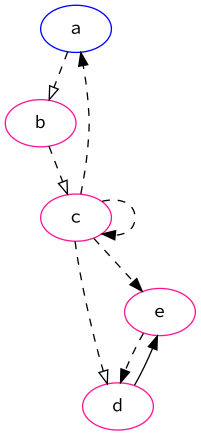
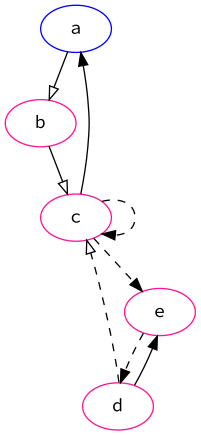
edge "a" -> "b": style dashed -> solid
edge "c" -> "a": style dashed -> solid
edge "b" -> "c": style dashed -> solid
edge "c" -> "d": reversed
